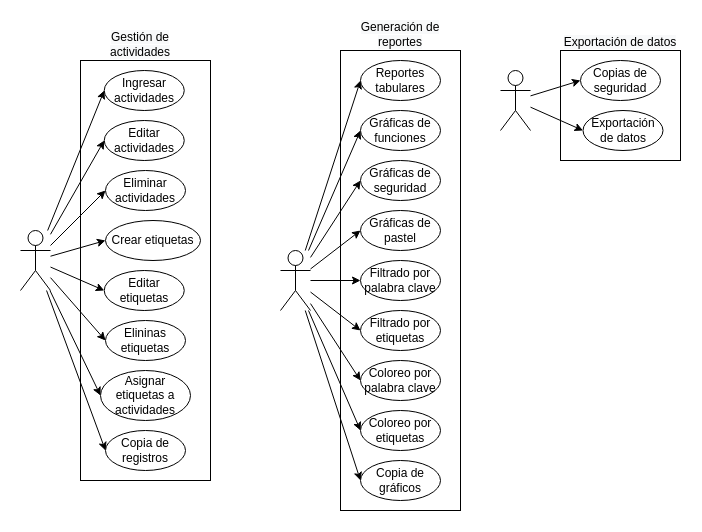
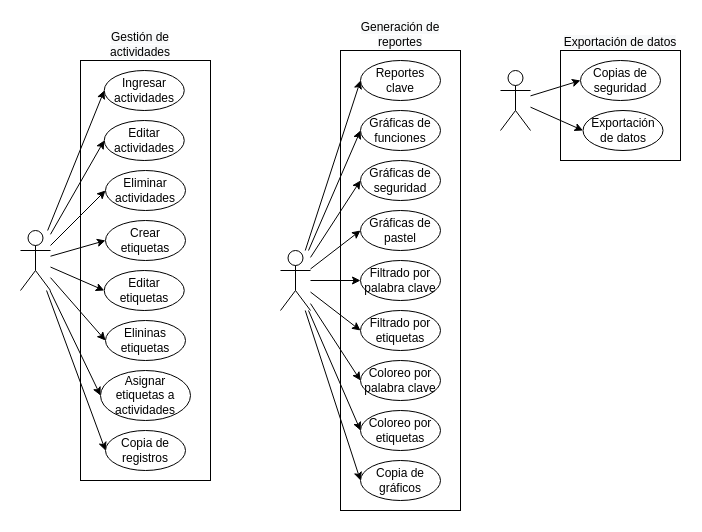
node "Reportes tabulares": label "Reportes tabulares" -> "Reportes clave"
node "Crear etiquetas": size 95x40 -> 80x40
